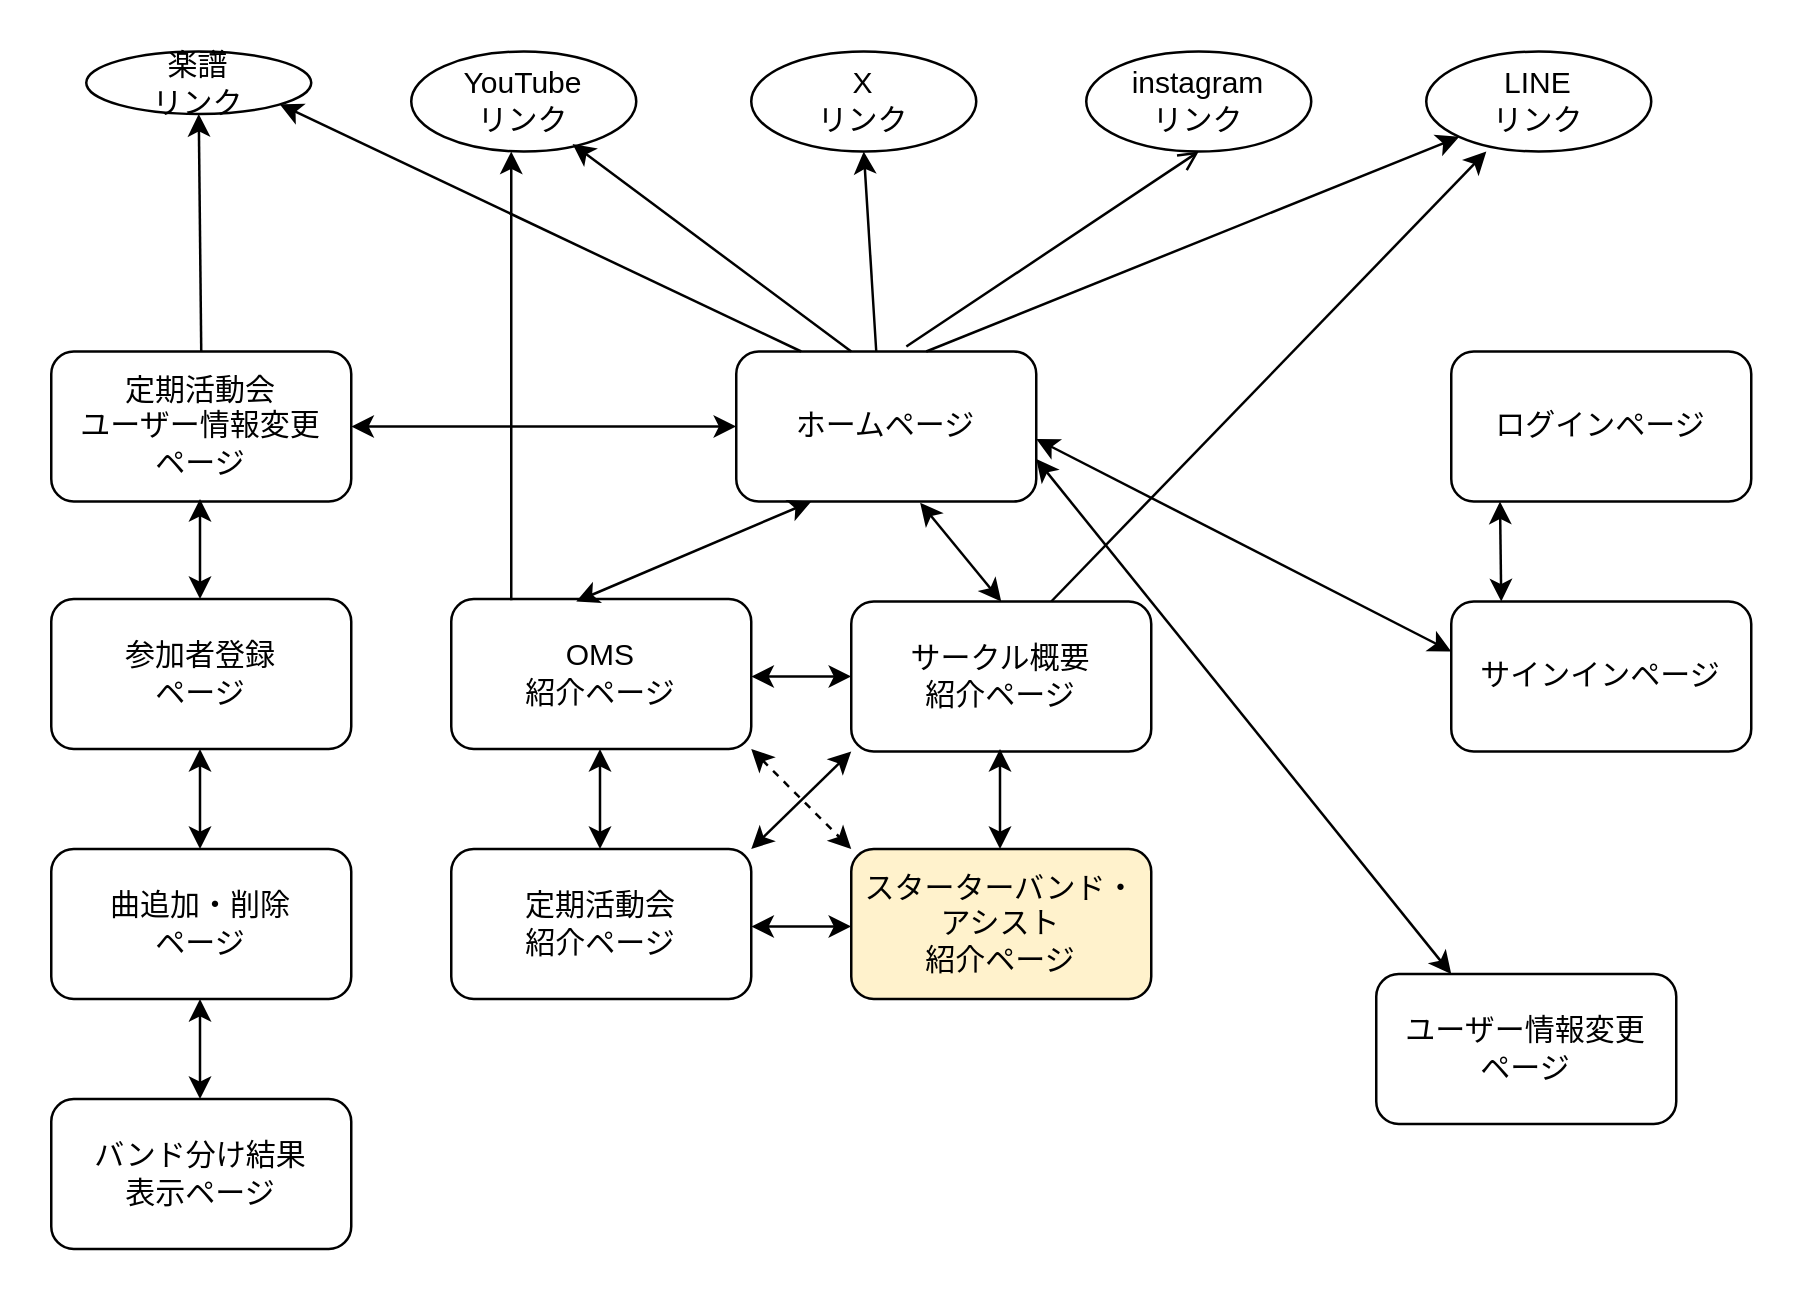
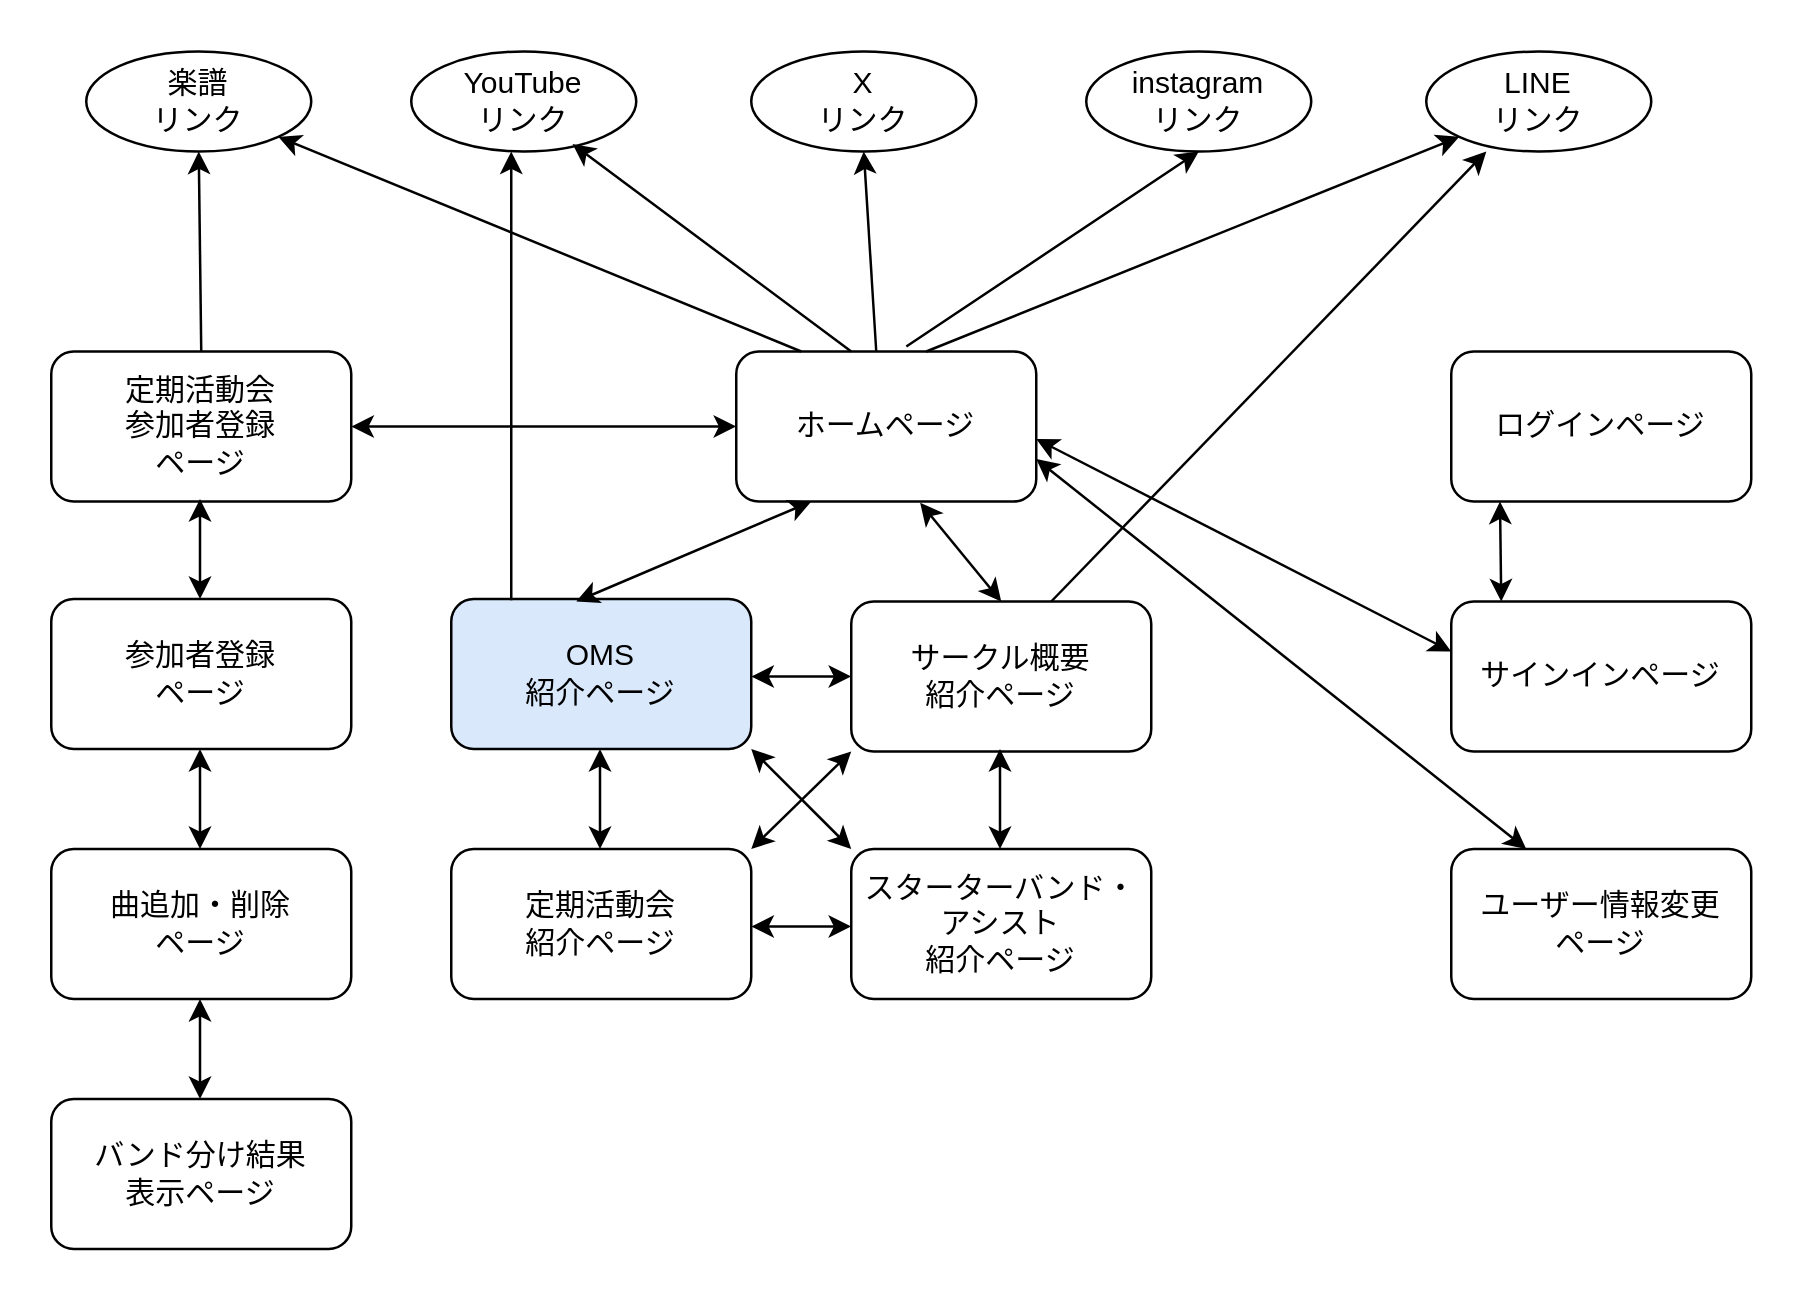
node "楽譜 リンク": size 225x63 -> 225x100
edge "ホームページ" -> "instagram リンク": arrowhead open -> classic
node "定期活動会 ユーザー情報変更 ページ": label "定期活動会 ユーザー情報変更 ページ" -> "定期活動会 参加者登録 ページ"
node "OMS 紹介ページ": fillcolor #ffffff -> #dae8fc
edge "OMS 紹介ページ" -- "スターターバンド・アシスト 紹介ページ": style dashed -> solid
node "スターターバンド・アシスト 紹介ページ": fillcolor #fff2cc -> #ffffff
node "ユーザー情報変更 ページ": moved (1526, 1049) -> (1601, 924)
